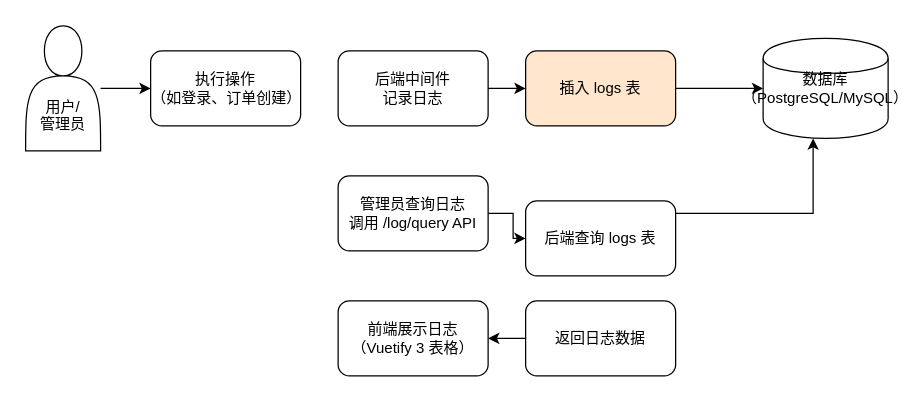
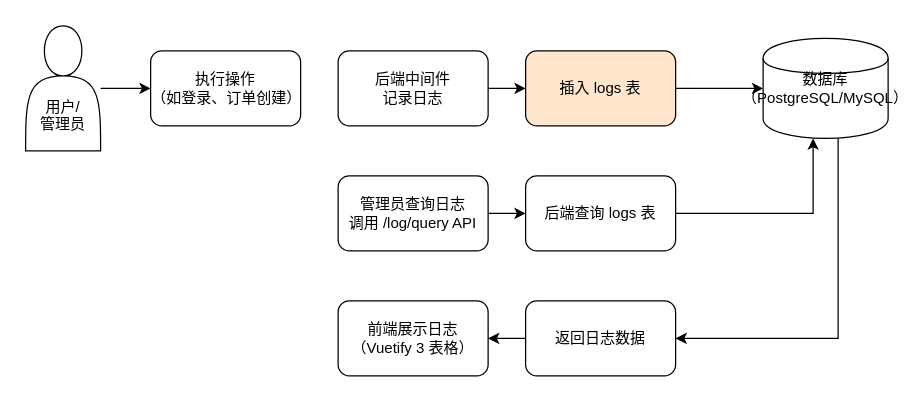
node "后端查询 logs 表": moved (601, 238) -> (601, 213)
edge "数据库 （PostgreSQL/MySQL）" -> "返回日志数据": added
